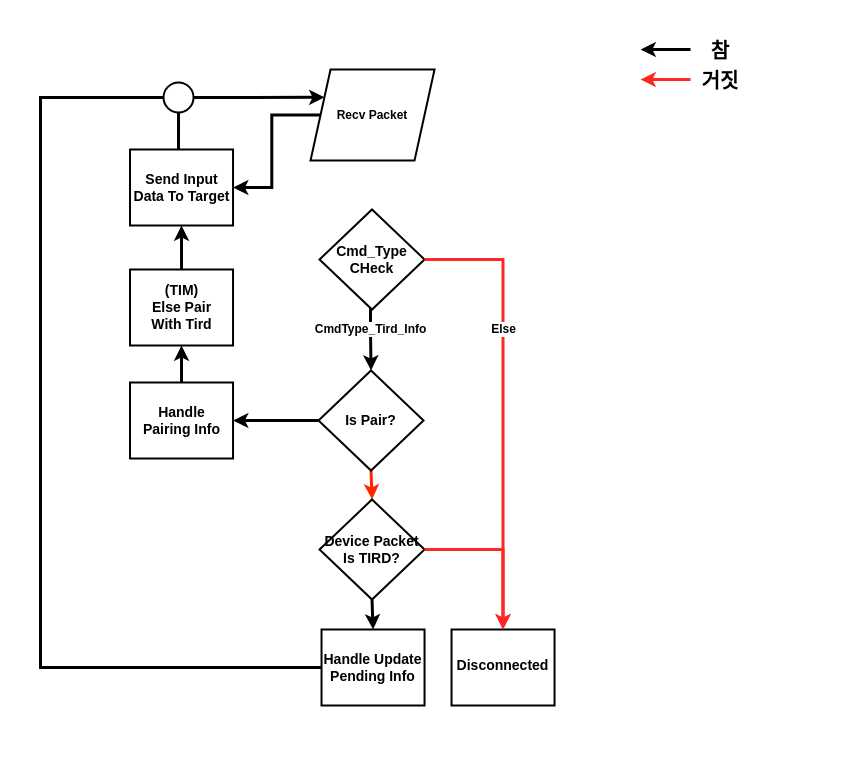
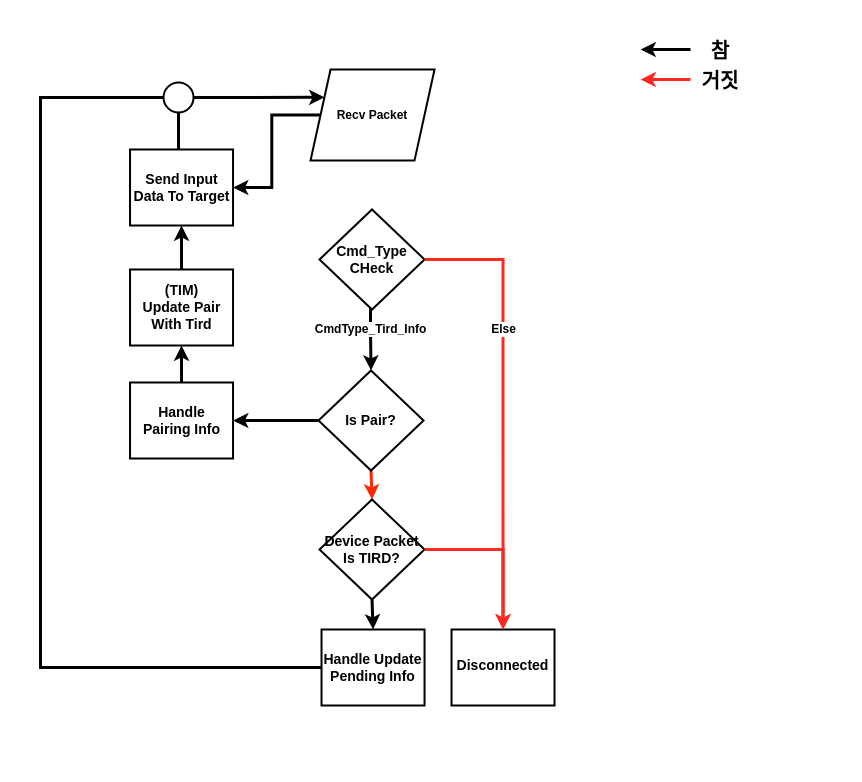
node "(TIM)Else Pair With Tird": label "(TIM)Else Pair With Tird" -> "(TIM)Update Pair With Tird"
